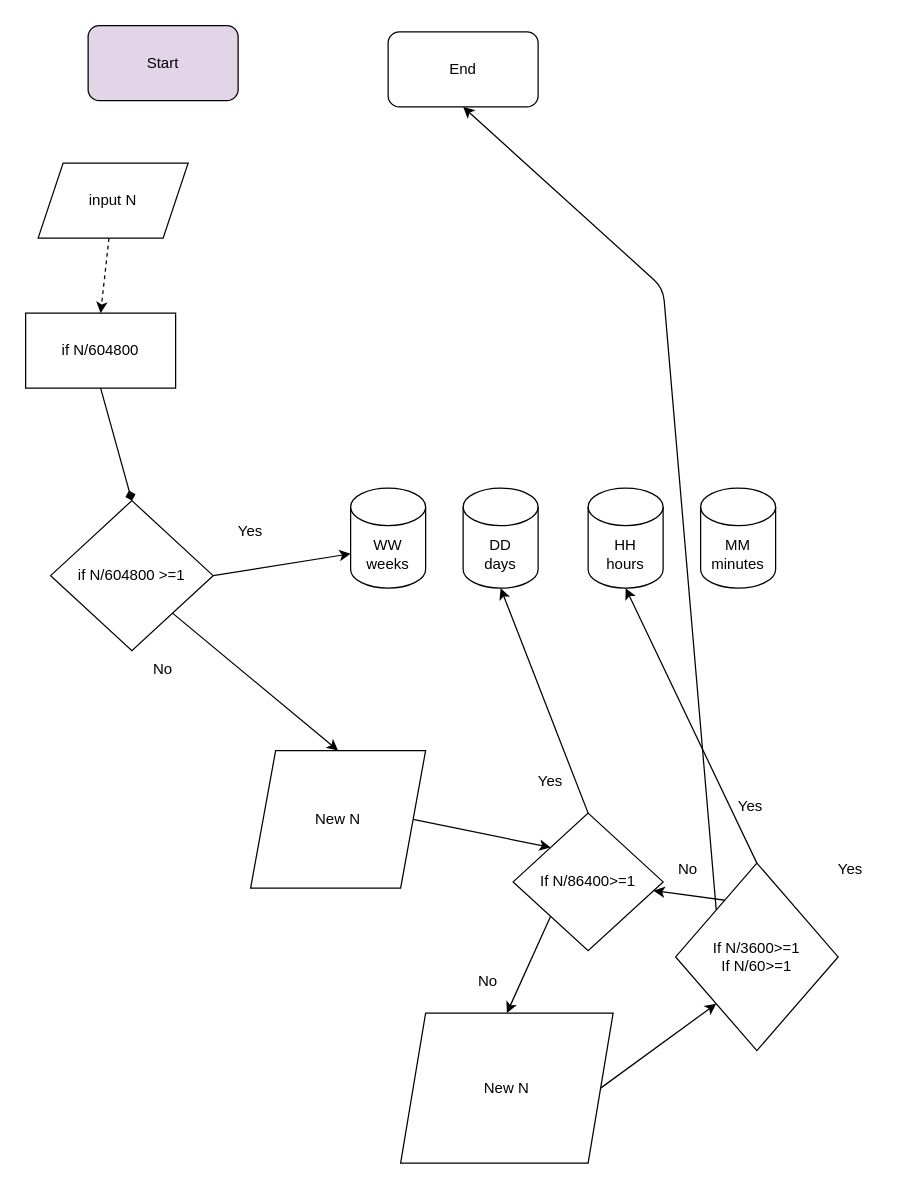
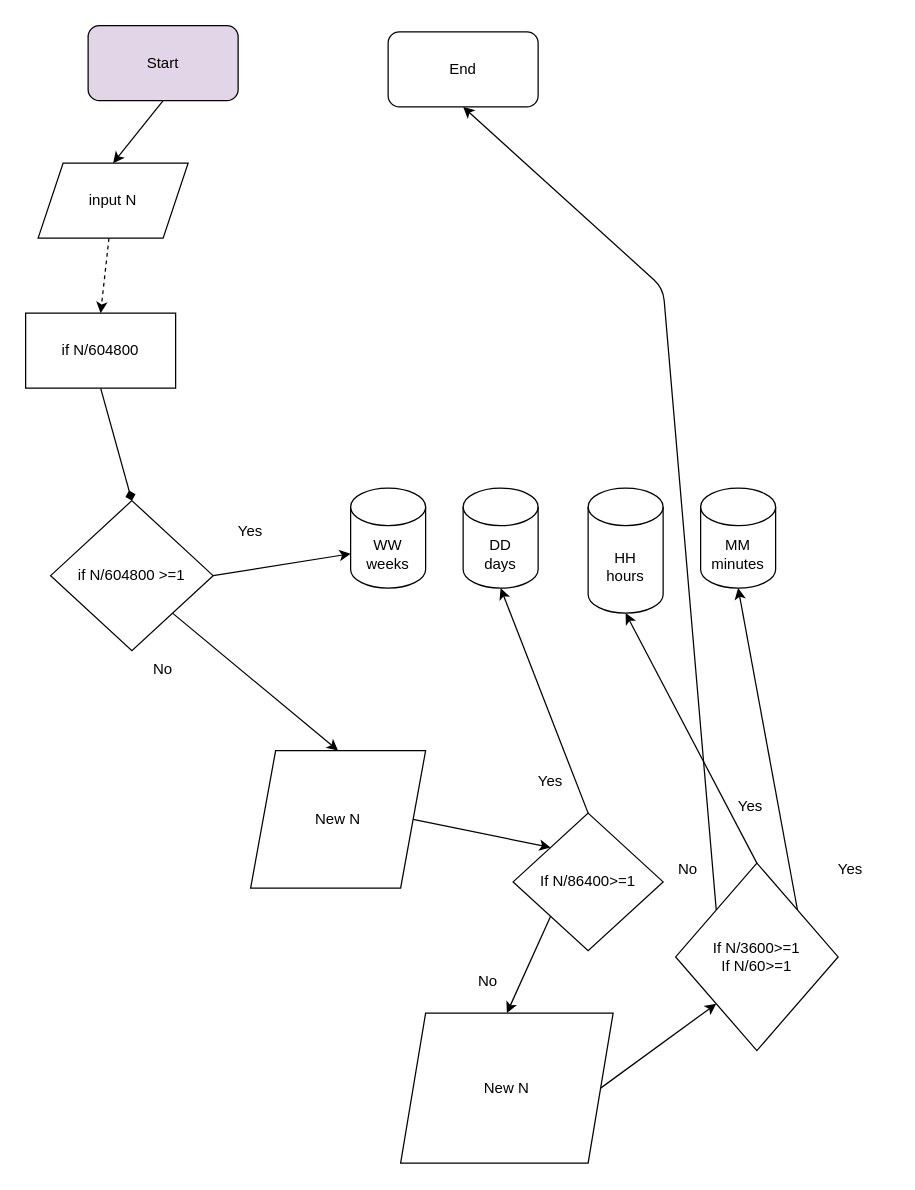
edge "Start" -> "input N": added
node "HH hours": size 75x100 -> 75x125
edge "If N/3600>=1 If N/60>=1" -> "If N/86400>=1": now "If N/3600>=1 If N/60>=1" -> "MM minutes"
